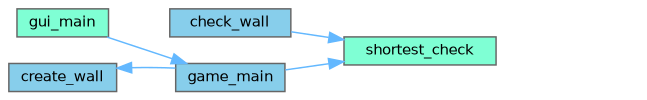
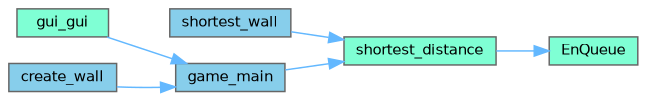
node "gui_main": label "gui_main" -> "gui_gui"
node "check_wall": label "check_wall" -> "shortest_wall"
node "shortest_check": label "shortest_check" -> "shortest_distance"
node "EnQueue": added
edge "game_main" -> "create_wall": reversed
